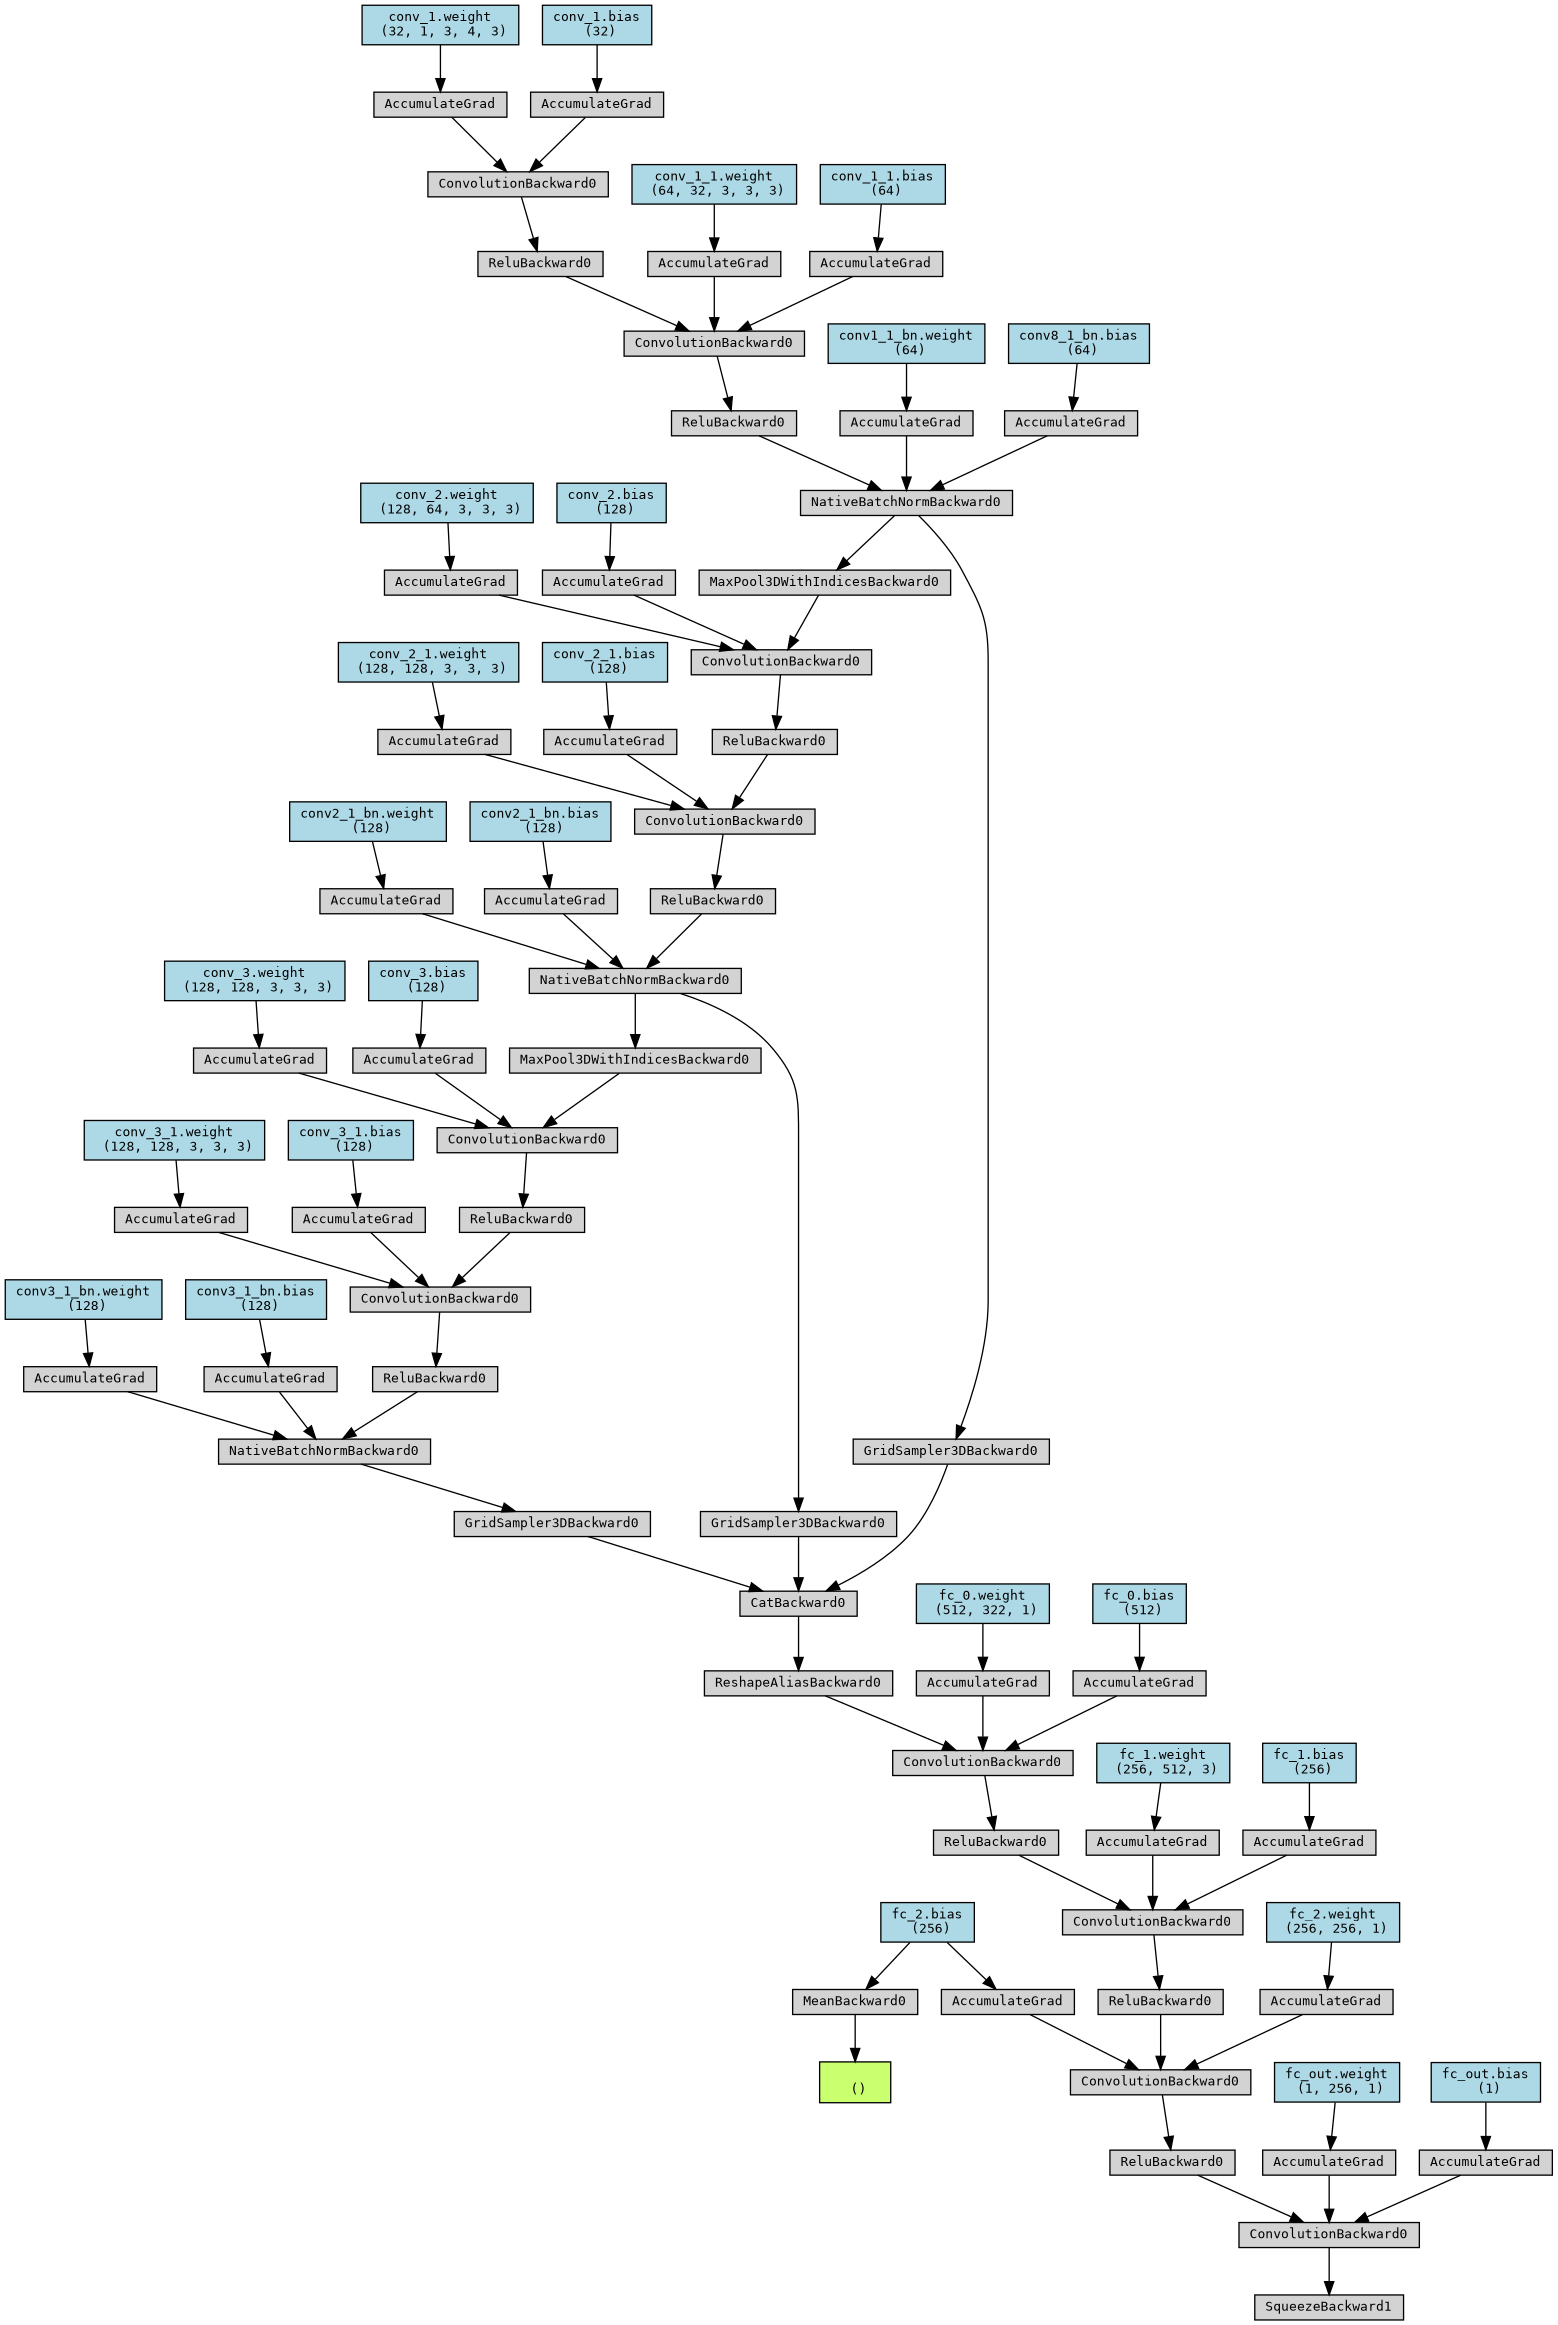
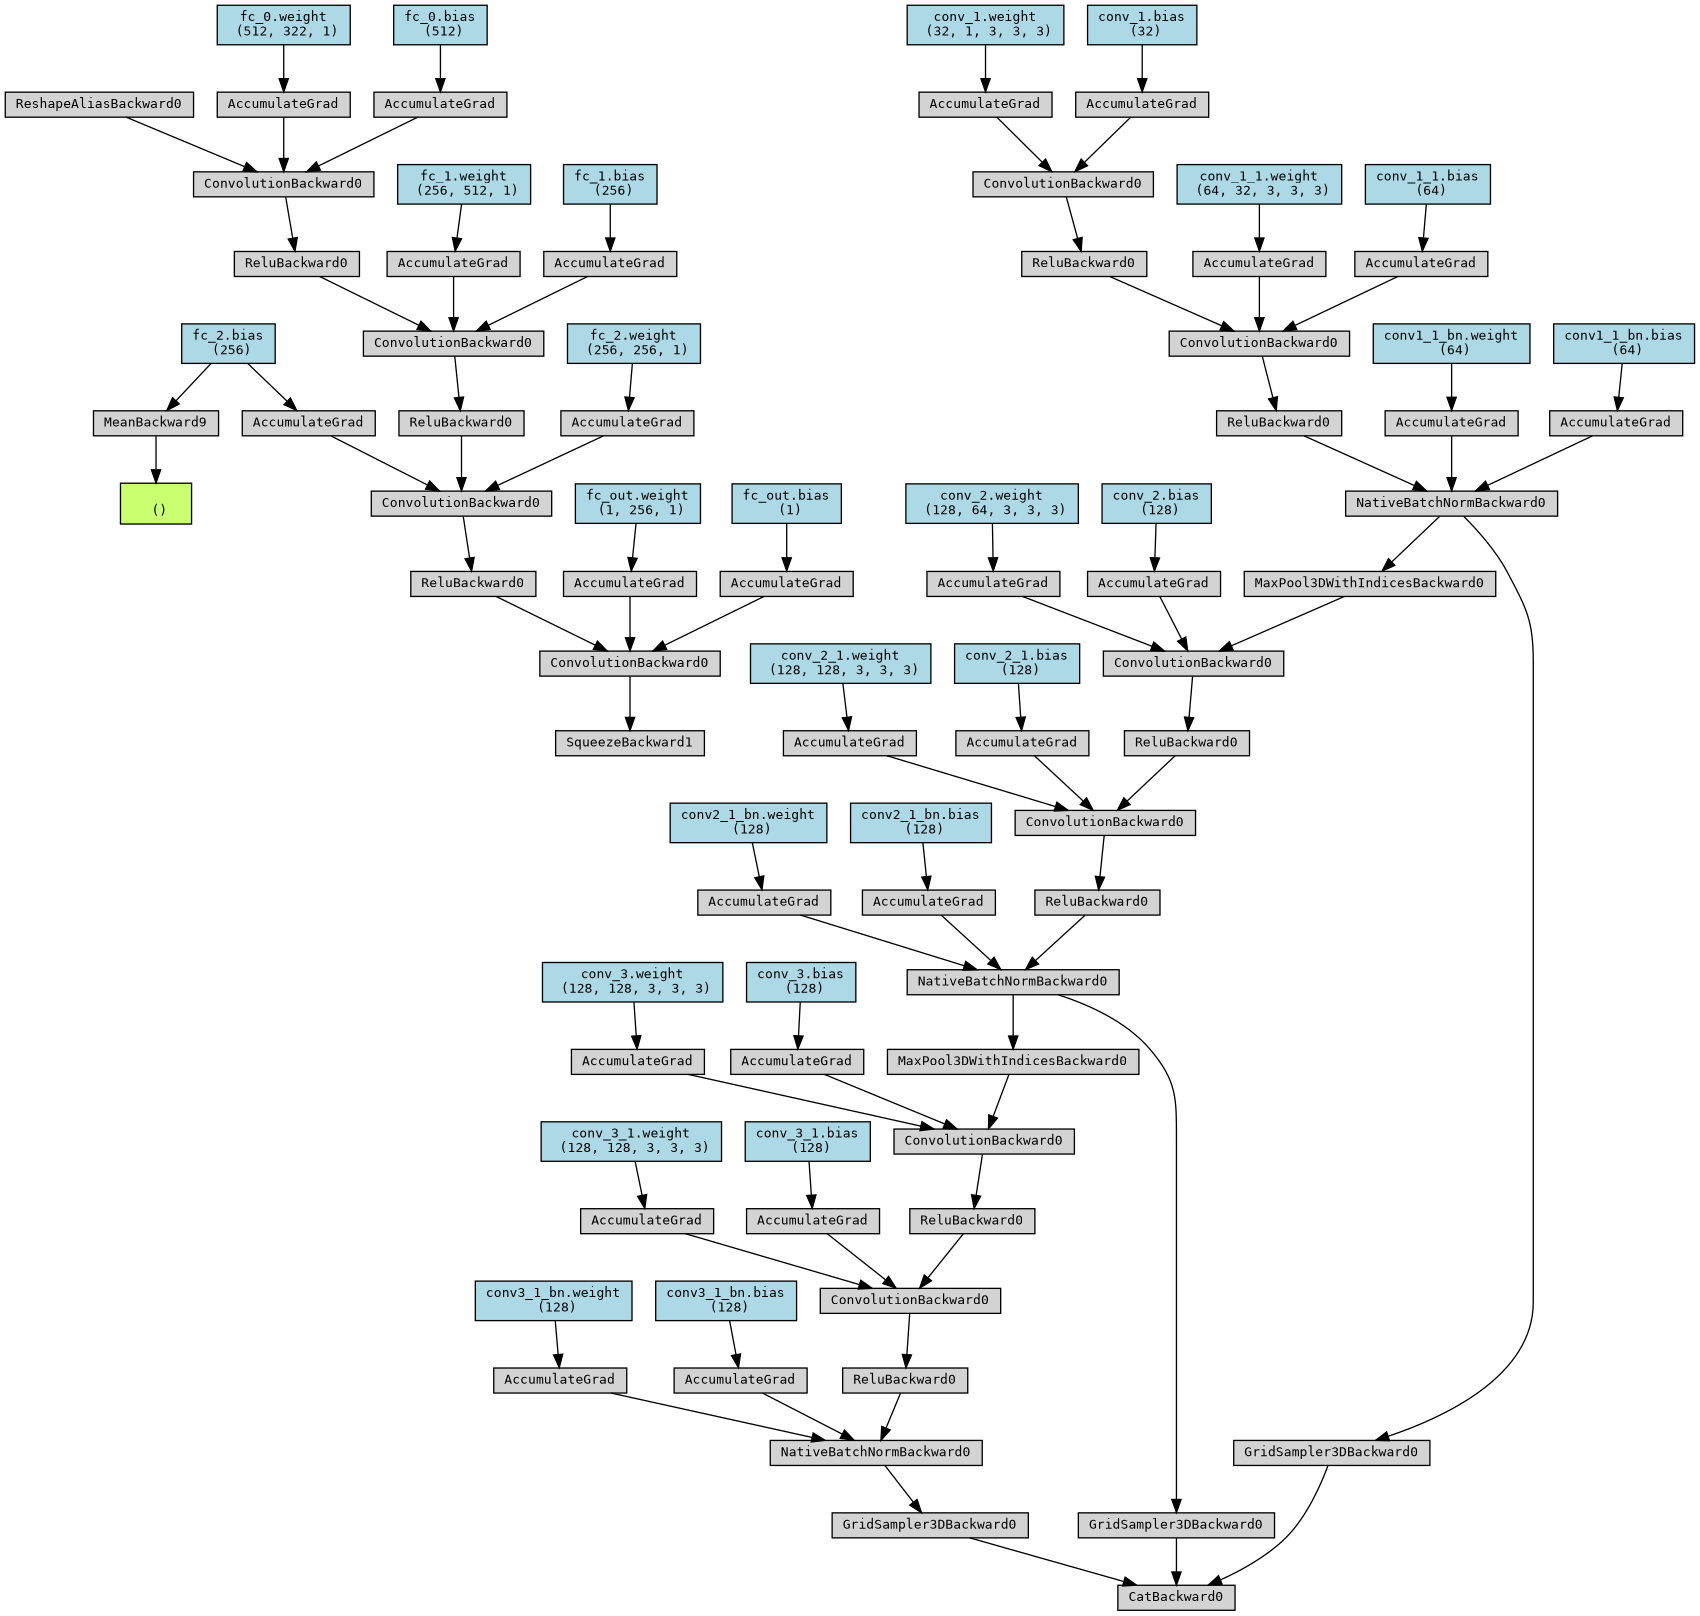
node "conv_1.weight (32, 1, 3, 4, 3)": label "conv_1.weight (32, 1, 3, 4, 3)" -> "conv_1.weight (32, 1, 3, 3, 3)"
node "conv8_1_bn.bias (64)": label "conv8_1_bn.bias (64)" -> "conv1_1_bn.bias (64)"
edge "CatBackward0" -> "ReshapeAliasBackward0": removed
node "fc_1.weight (256, 512, 3)": label "fc_1.weight (256, 512, 3)" -> "fc_1.weight (256, 512, 1)"
node "MeanBackward0": label "MeanBackward0" -> "MeanBackward9"
